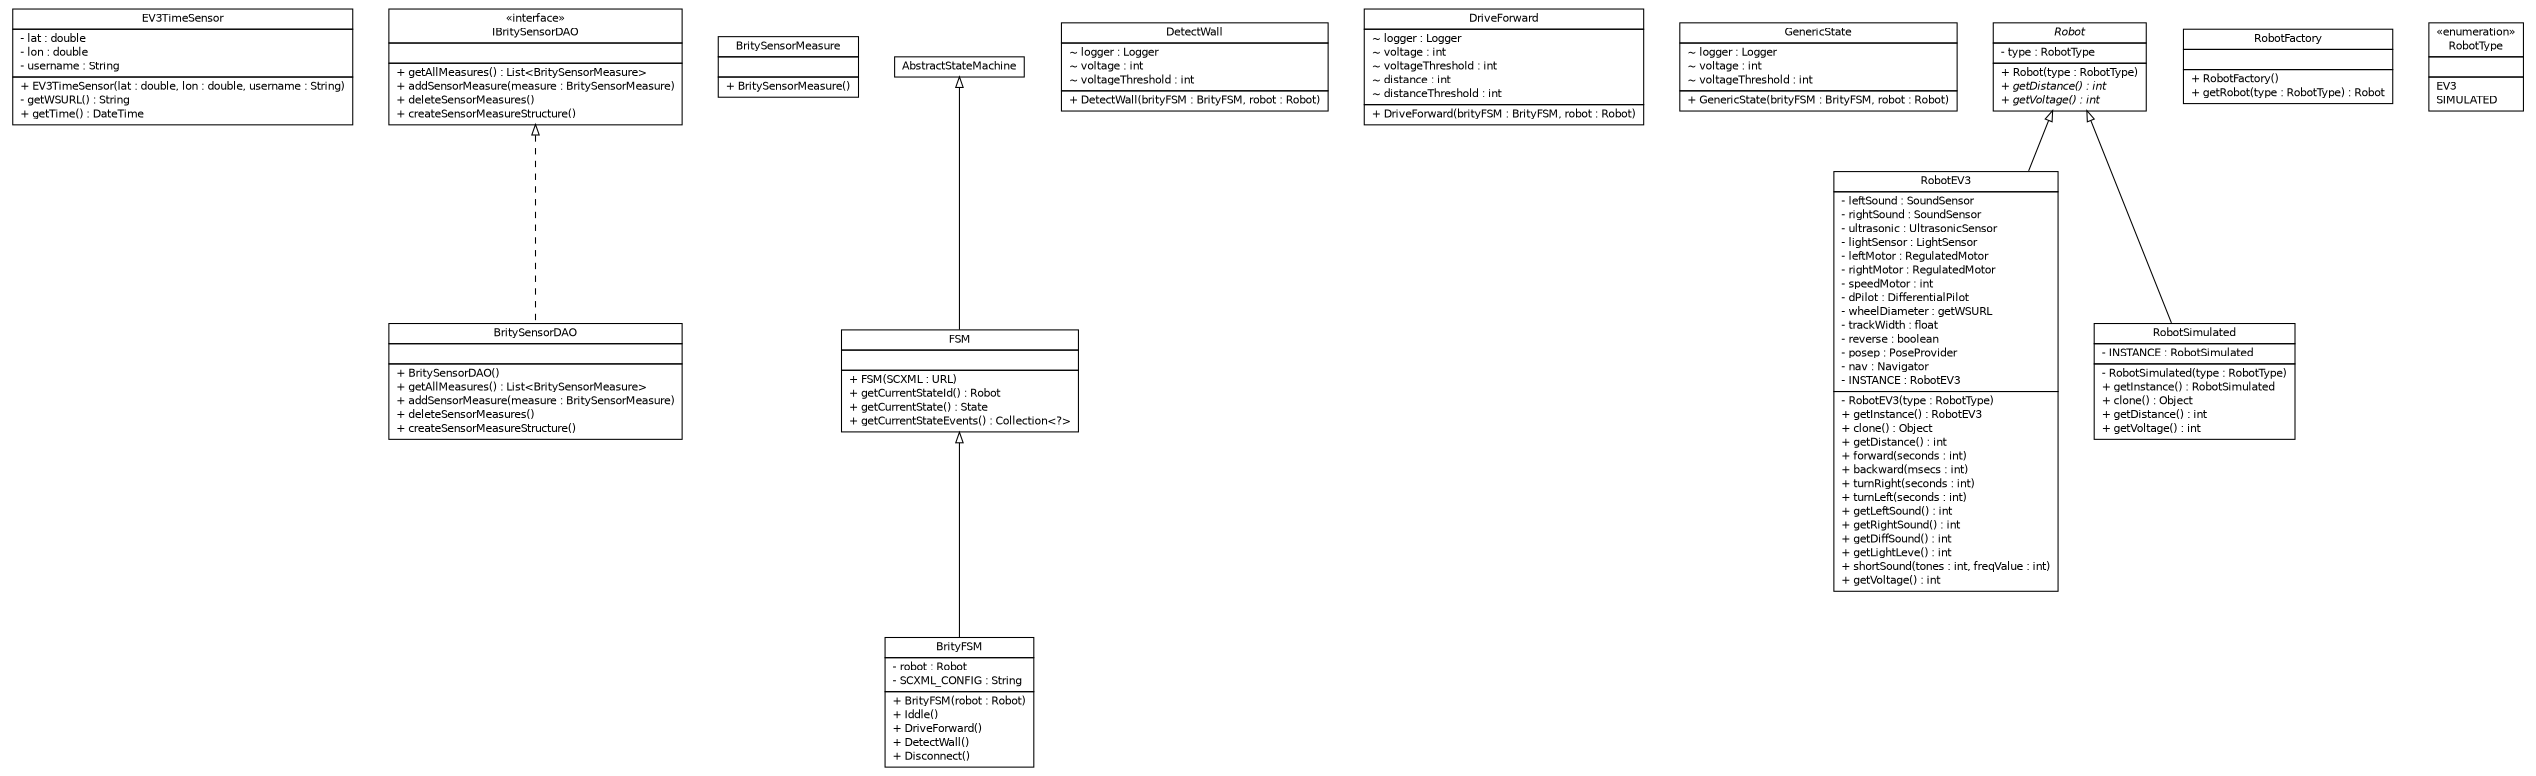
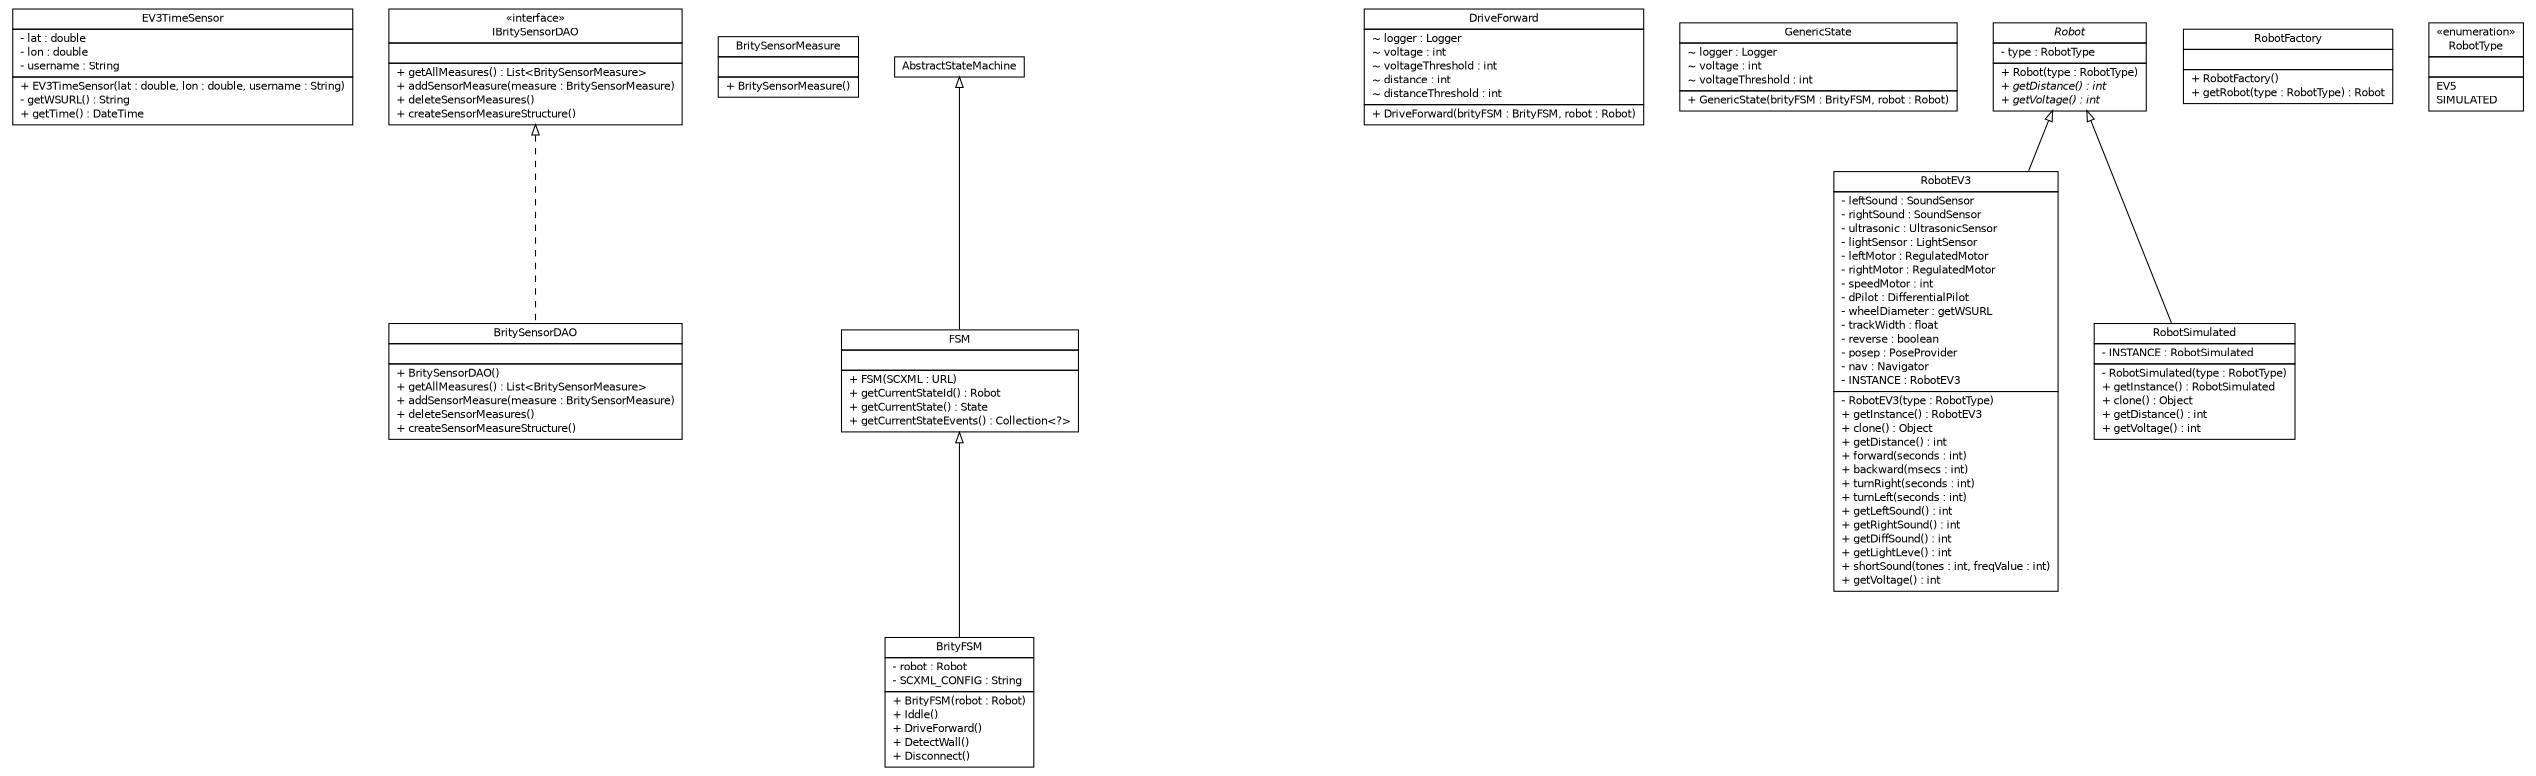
node "DetectWall": removed
node "RobotType": text "EV3" -> "EV5"
